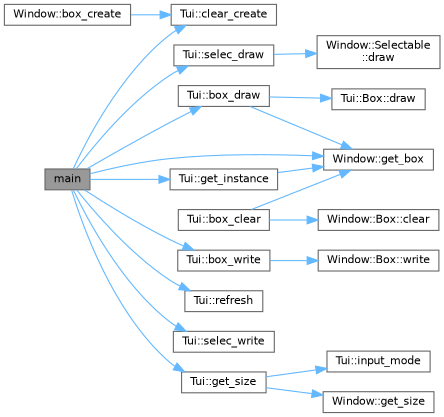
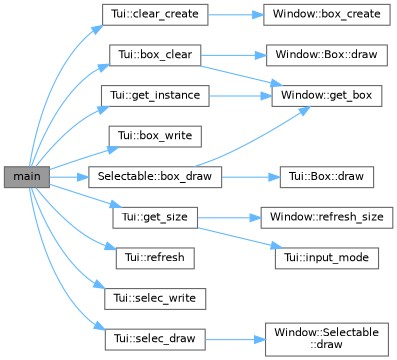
edge "Window::box_create" -> "Tui::clear_create": reversed
node "Tui::box_draw": label "Tui::box_draw" -> "Selectable::box_draw"
edge "main" -> "Window::get_box": now "main" -> "Tui::box_clear"
node "Window::Box::clear": label "Window::Box::clear" -> "Window::Box::draw"
node "Window::Box::write": removed
node "Window::get_size": label "Window::get_size" -> "Window::refresh_size"
